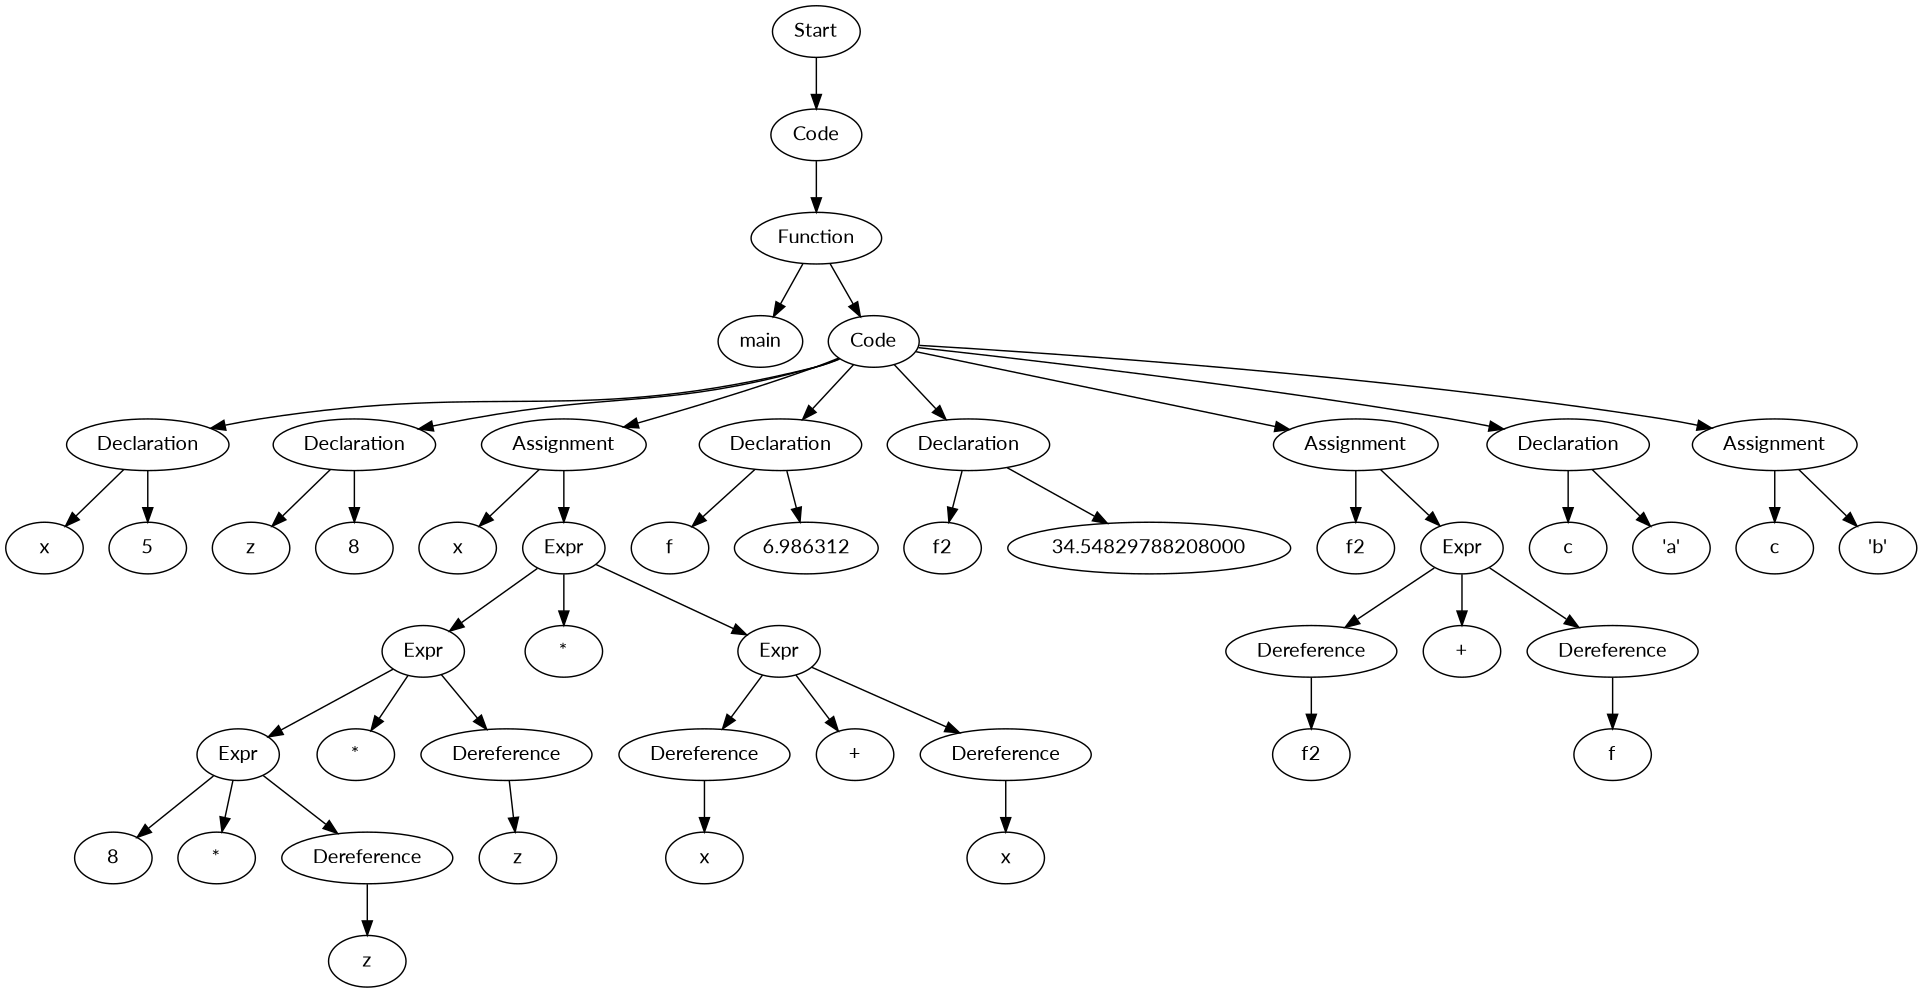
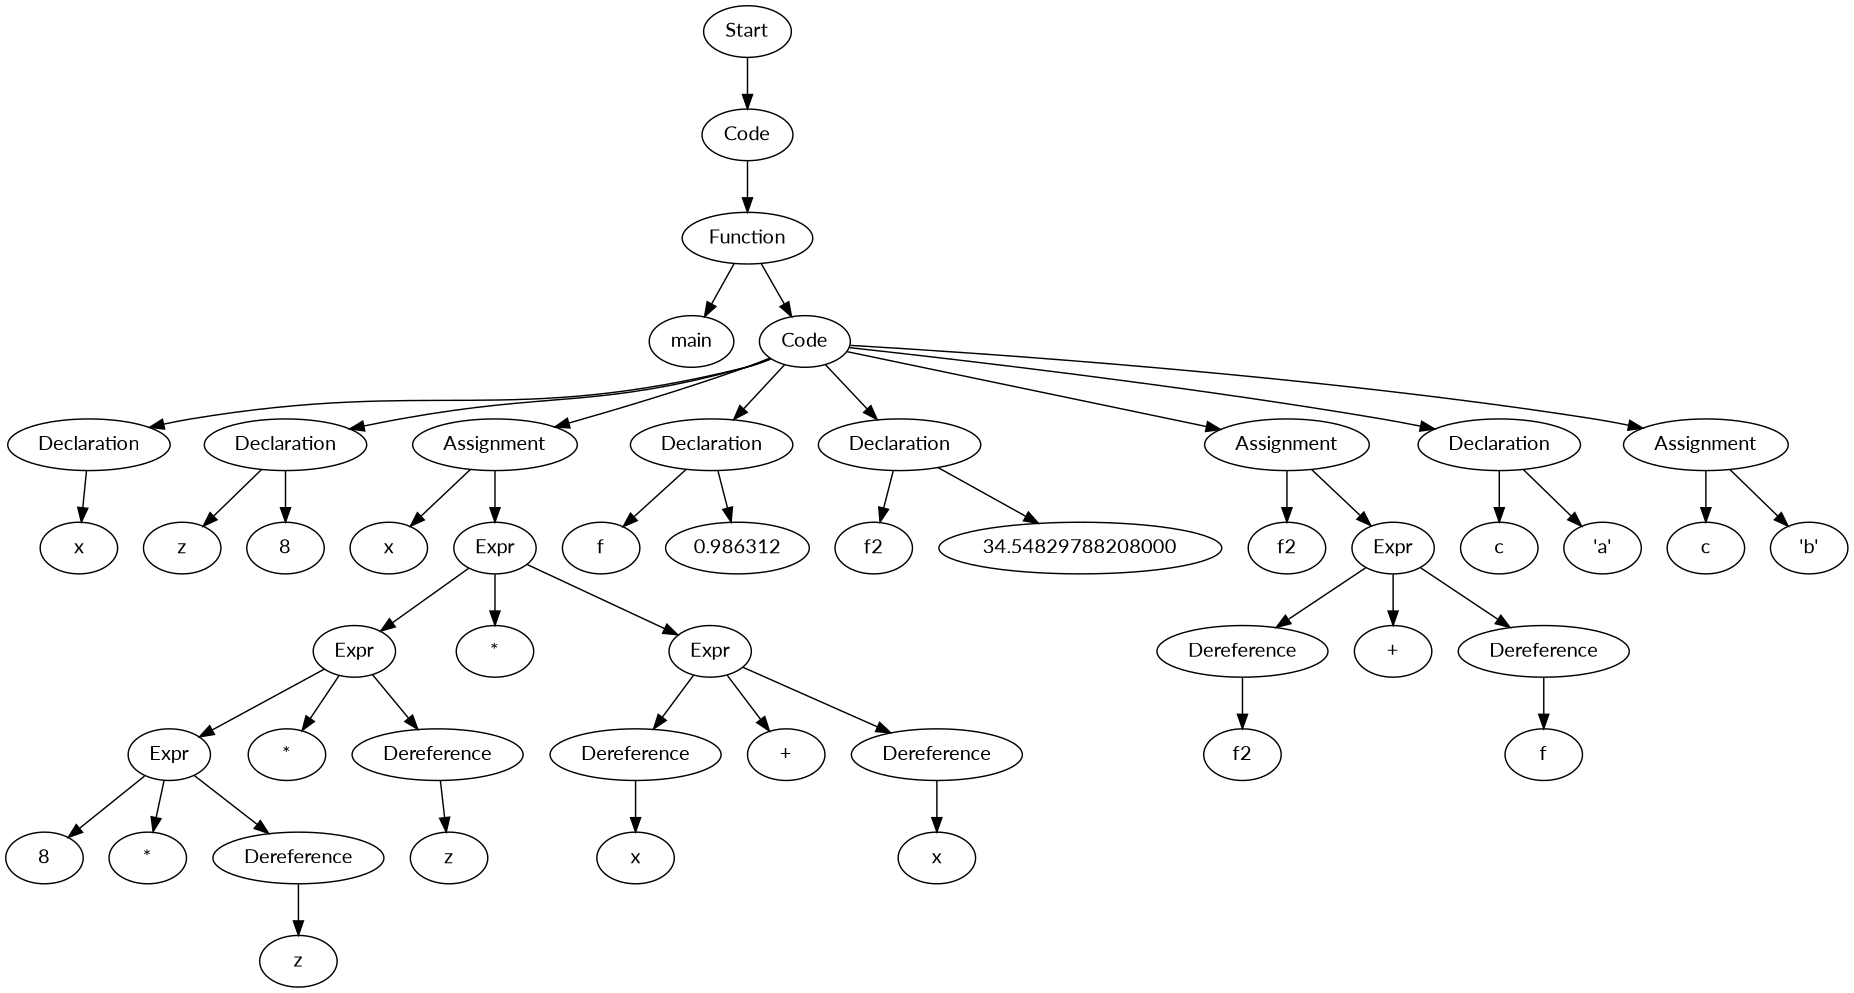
node "5": removed
node "6.986312": label "6.986312" -> "0.986312"
